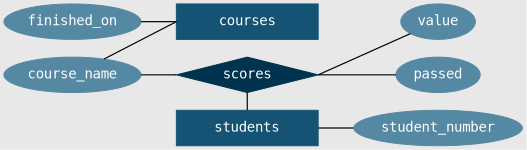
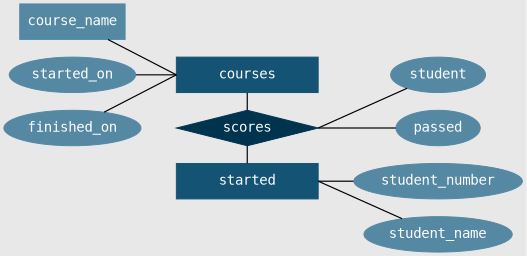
node "value": label "value" -> "student"
node "course_name": shape ellipse -> box
node "started_on": added
edge "course_name" -- "scores": now "courses" -- "scores"
node "students": label "students" -> "started"
node "student_name": added
